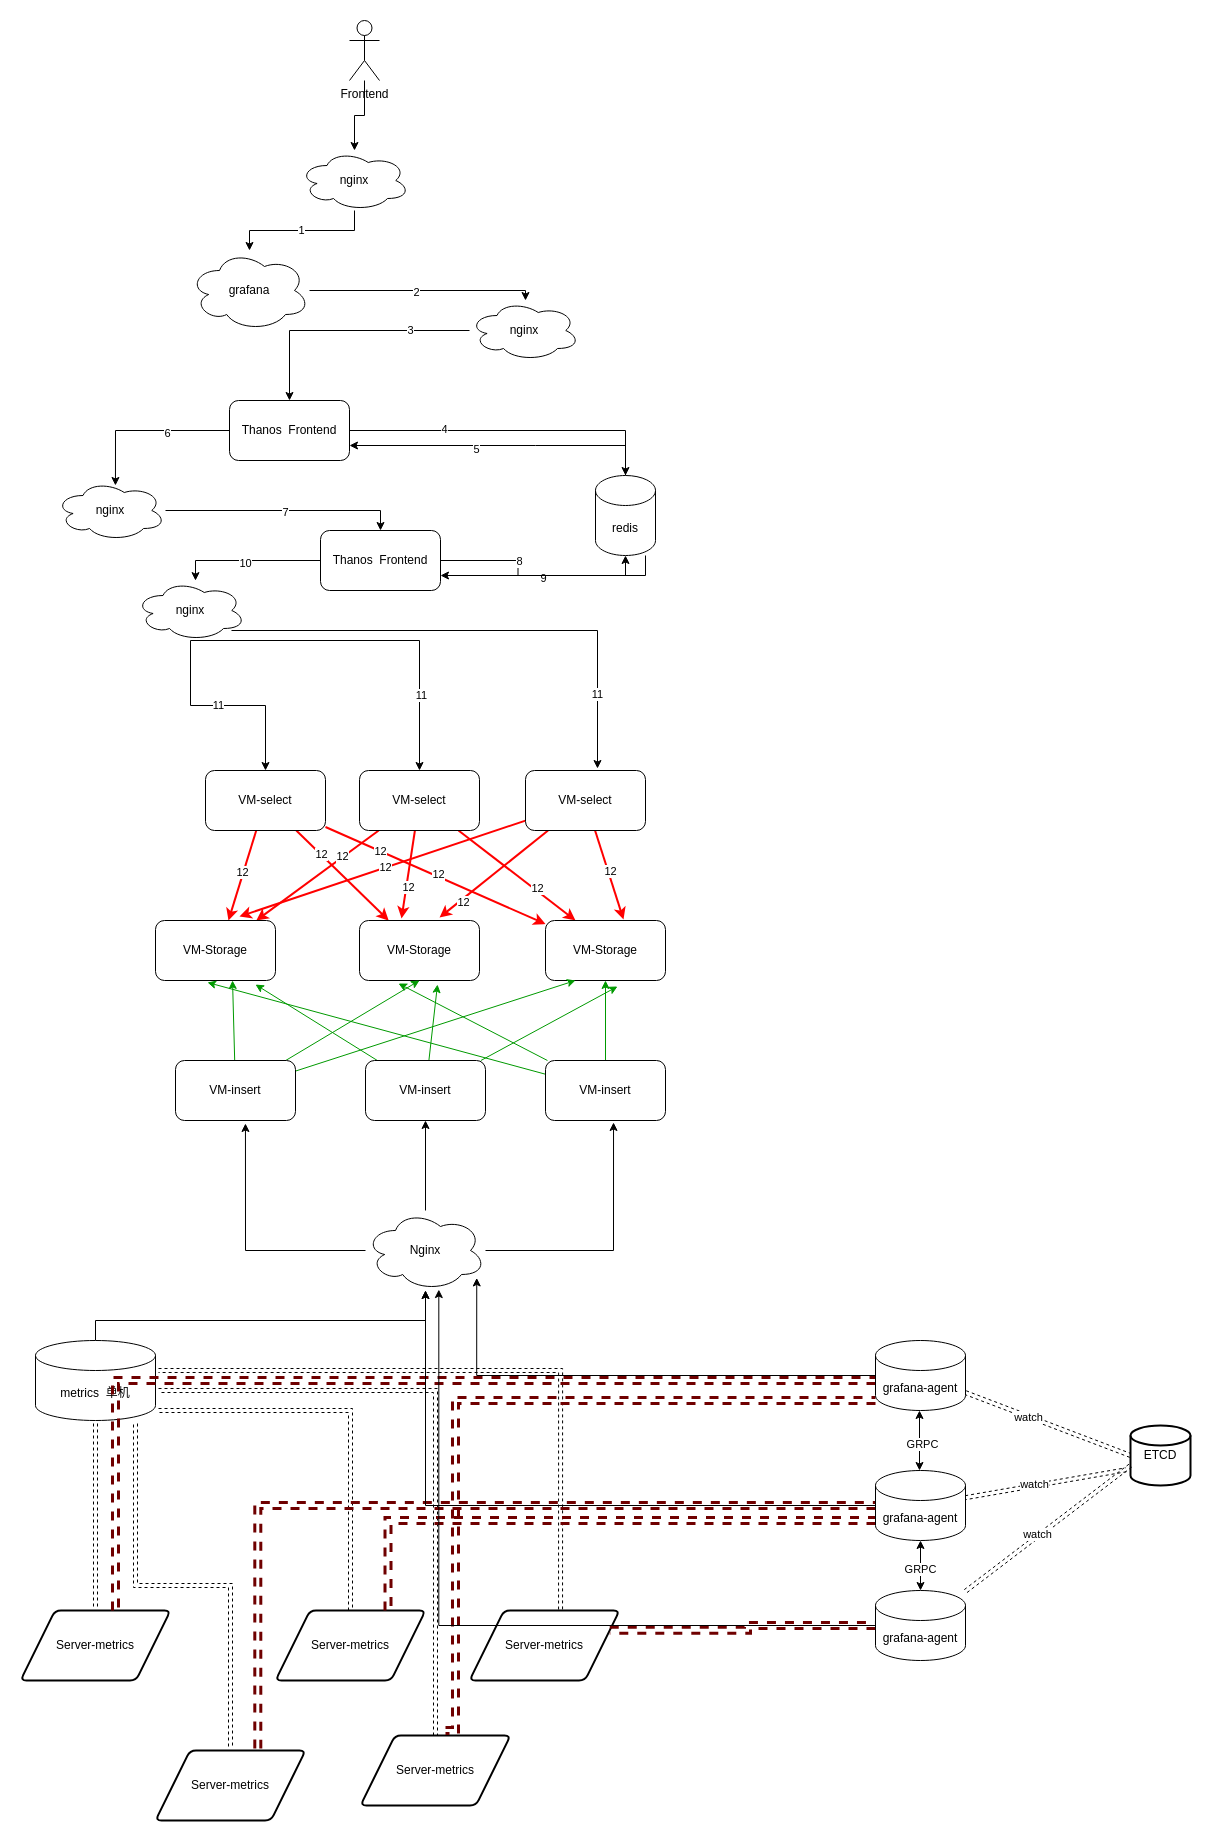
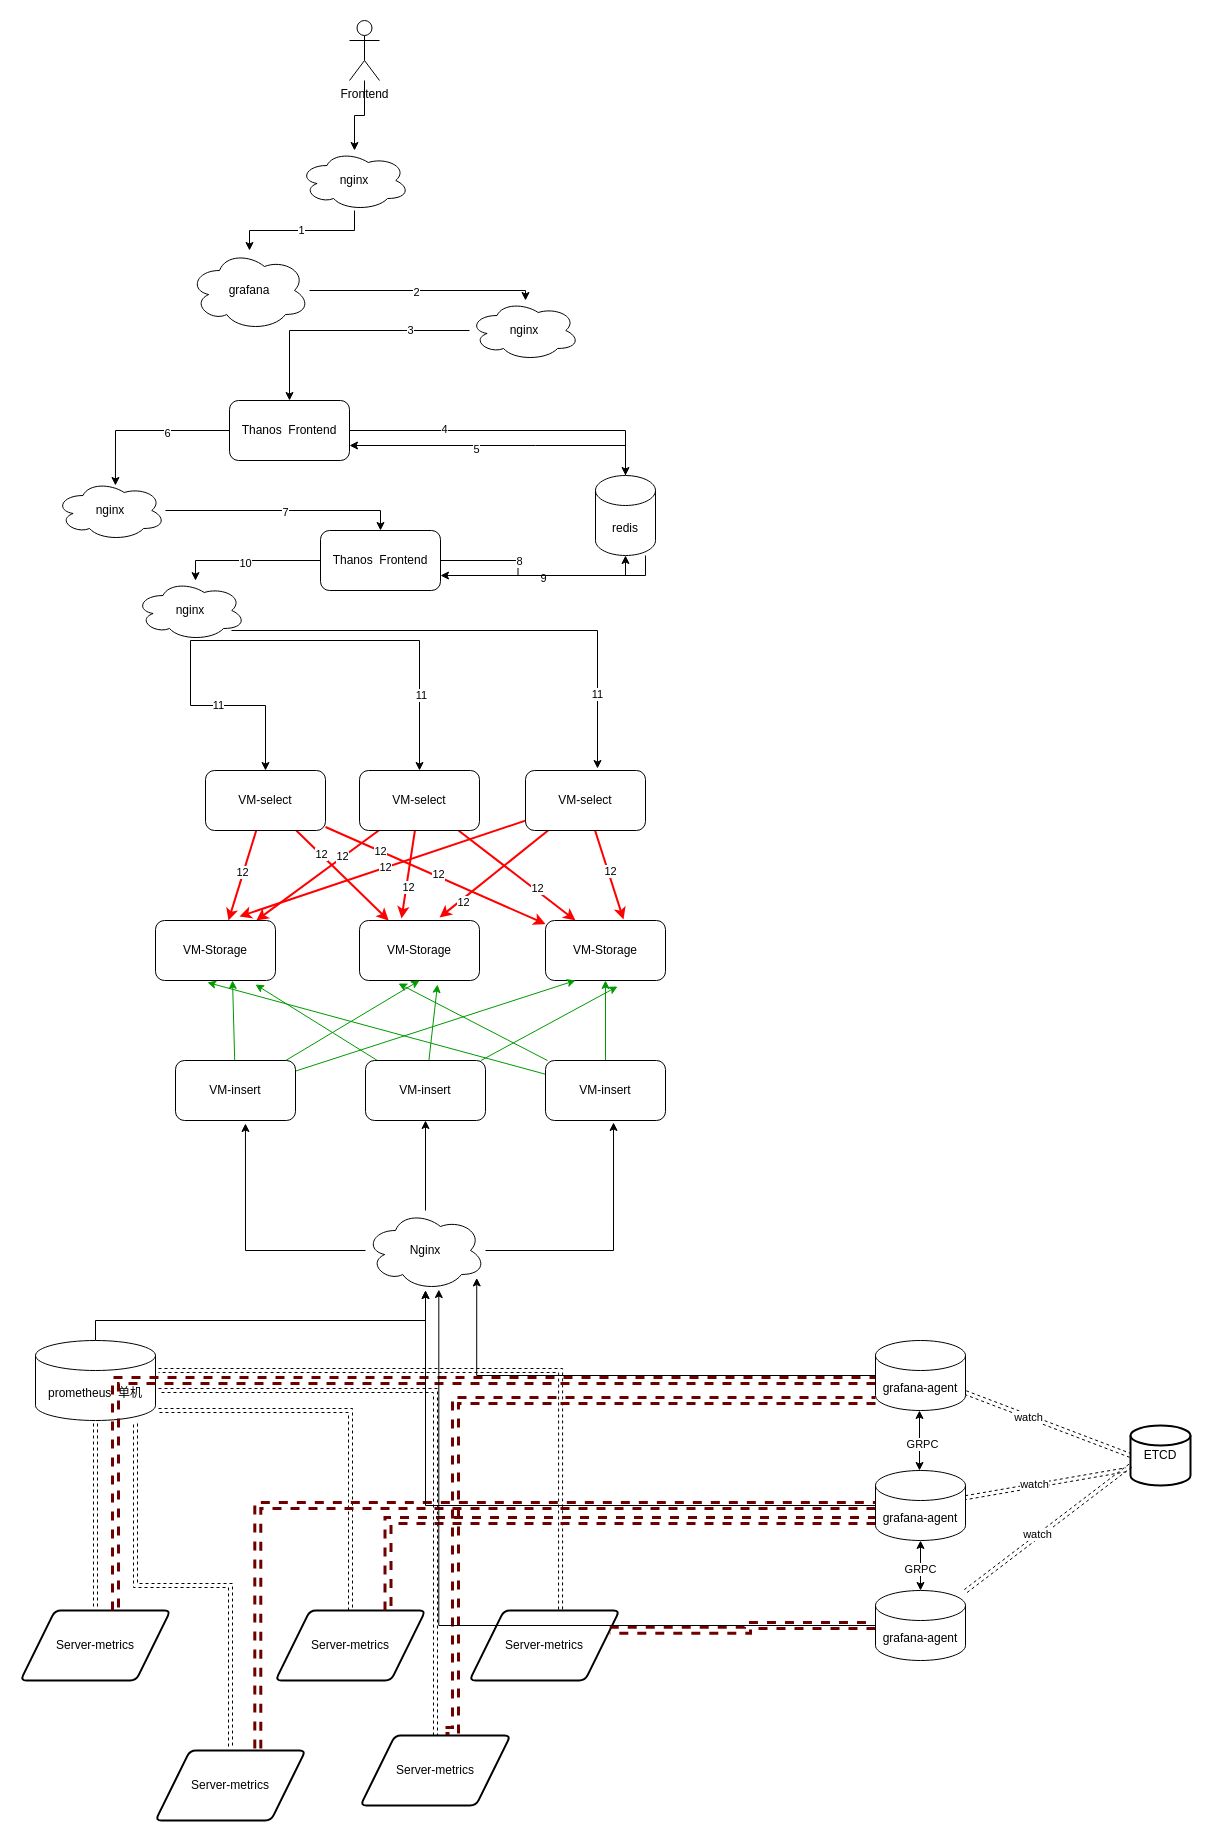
node "metrics 单机": label "metrics 单机" -> "prometheus 单机"
